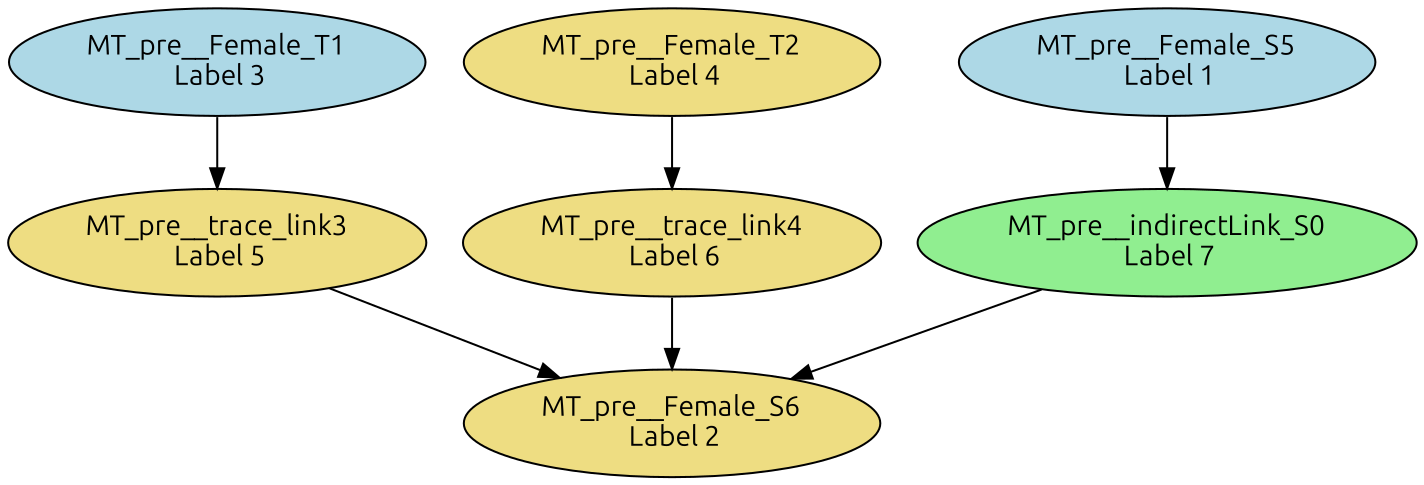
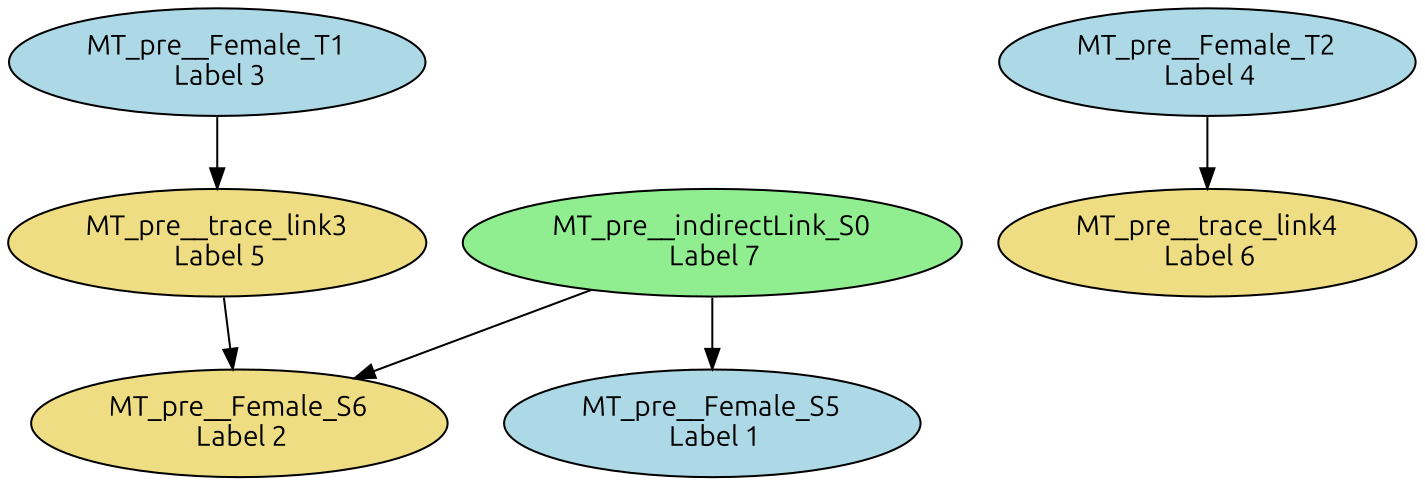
node "MT_pre__Female_T2 Label 4": fillcolor lightgoldenrod -> lightblue
edge "MT_pre__Female_S5 Label 1" -> "MT_pre__indirectLink_S0 Label 7": reversed
edge "MT_pre__trace_link4 Label 6" -> "MT_pre__Female_S6 Label 2": removed
